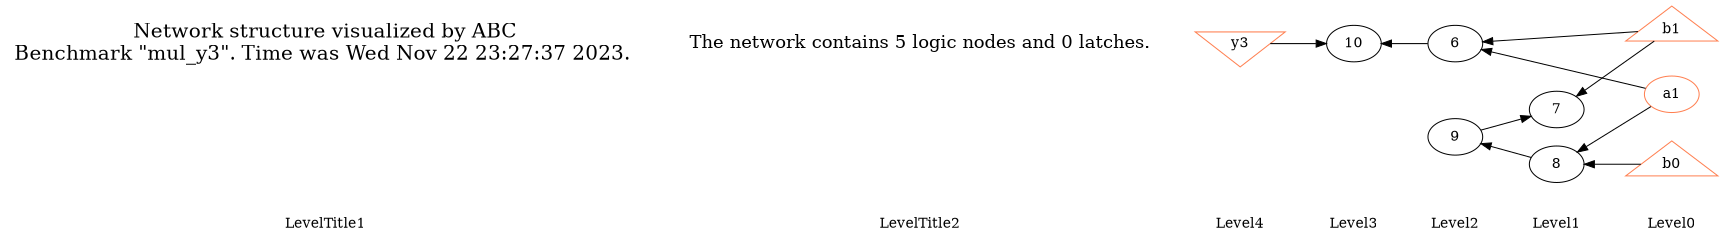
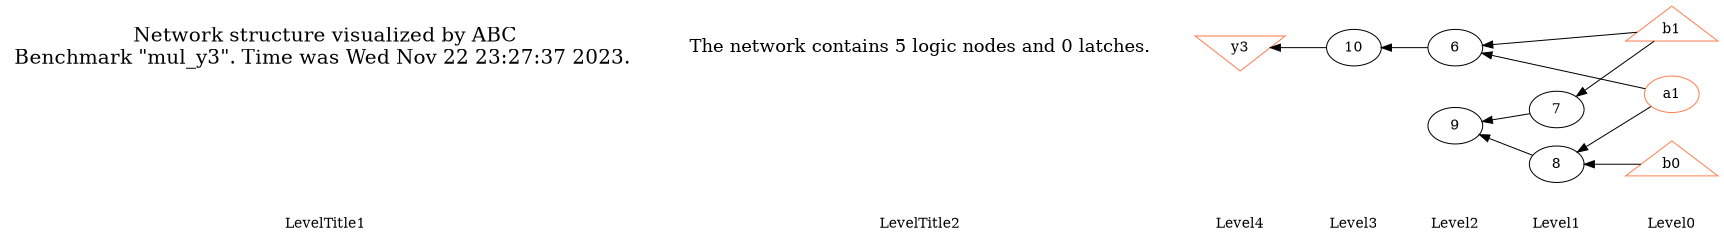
edge "y3" -> "10": reversed
edge "9" -> "7": reversed
